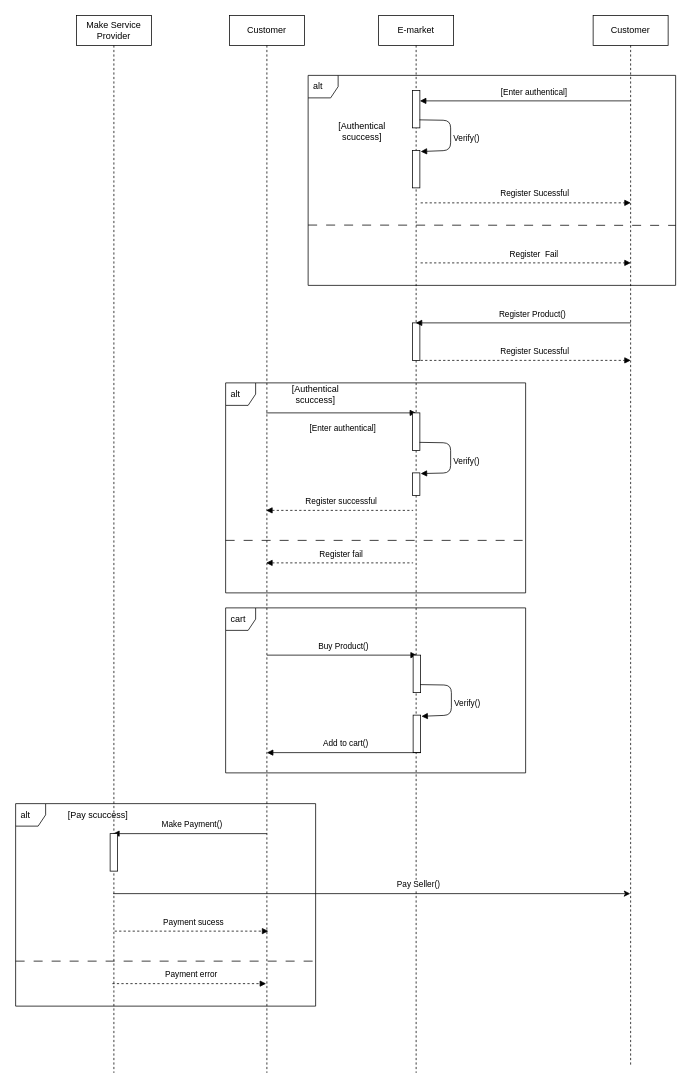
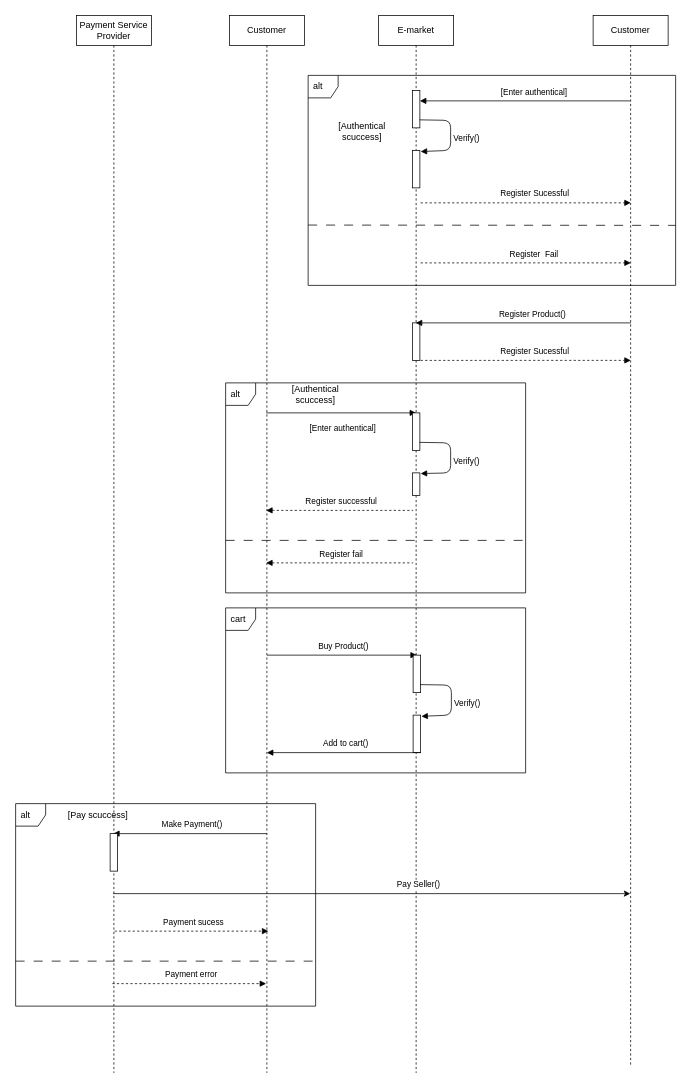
node "Make Service Provider": label "Make Service Provider" -> "Payment Service Provider"
